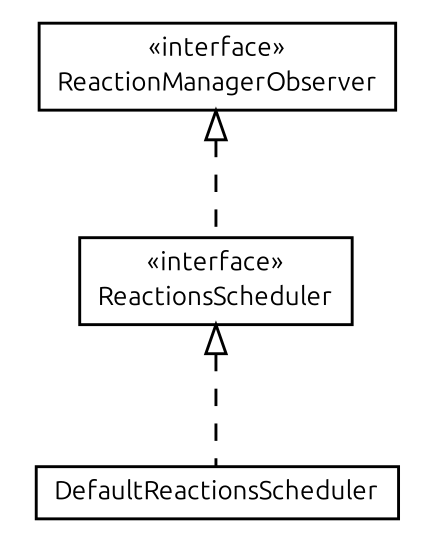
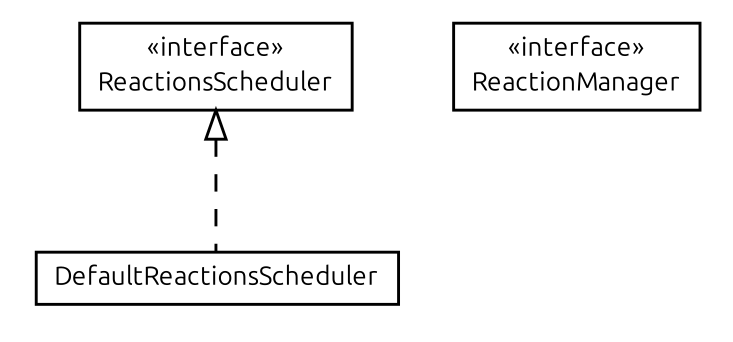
node "ReactionManagerObserver": removed
node "ReactionManager": added
